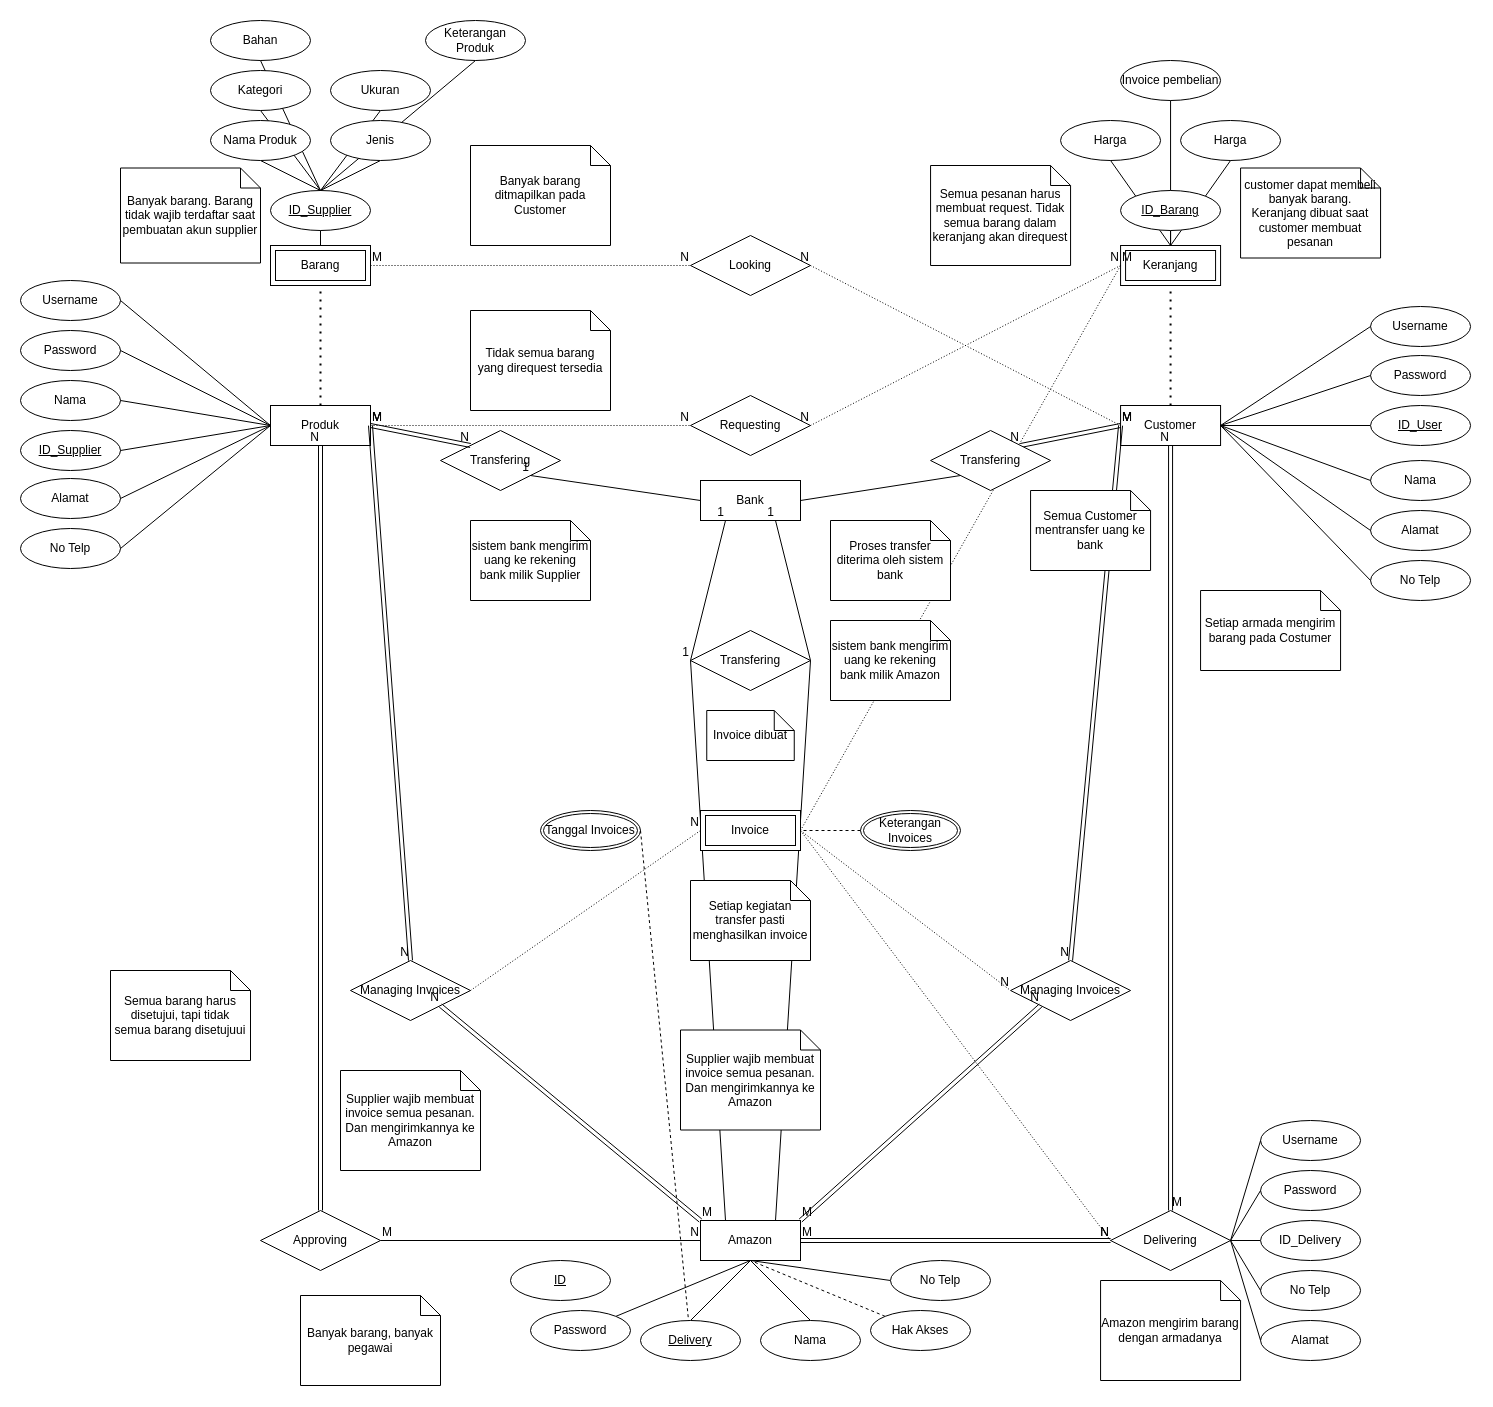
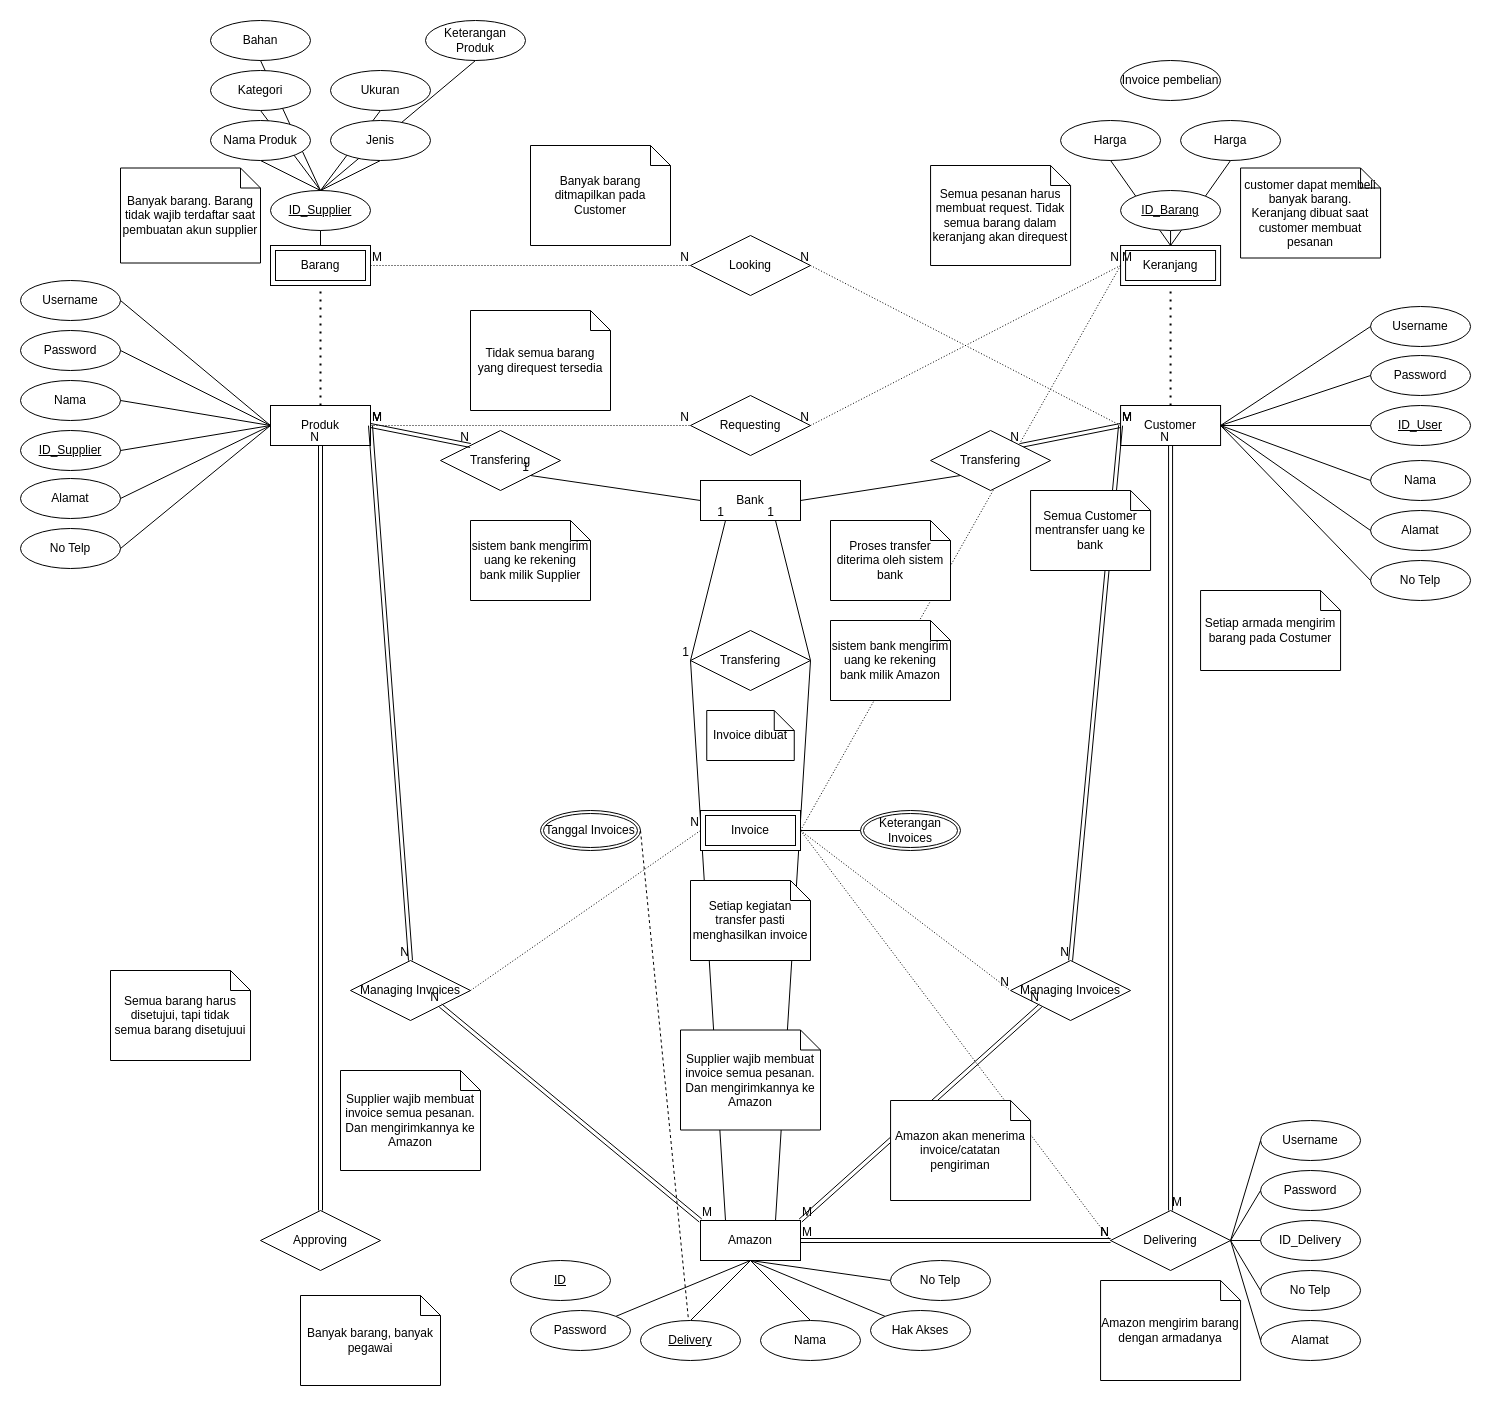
edge "Invoice pembelian" -- "Keranjang": removed
node "Banyak barang ditmapilkan pada Customer": moved (541, 196) -> (601, 196)
edge "Invoice" -- "Keterangan Invoices": style dashed -> solid
node "Amazon akan menerima invoice/catatan pengiriman": added
edge "Approving" -- "Amazon": removed, labels "M", "N"
edge "Amazon" -- "Hak Akses": style dashed -> solid
